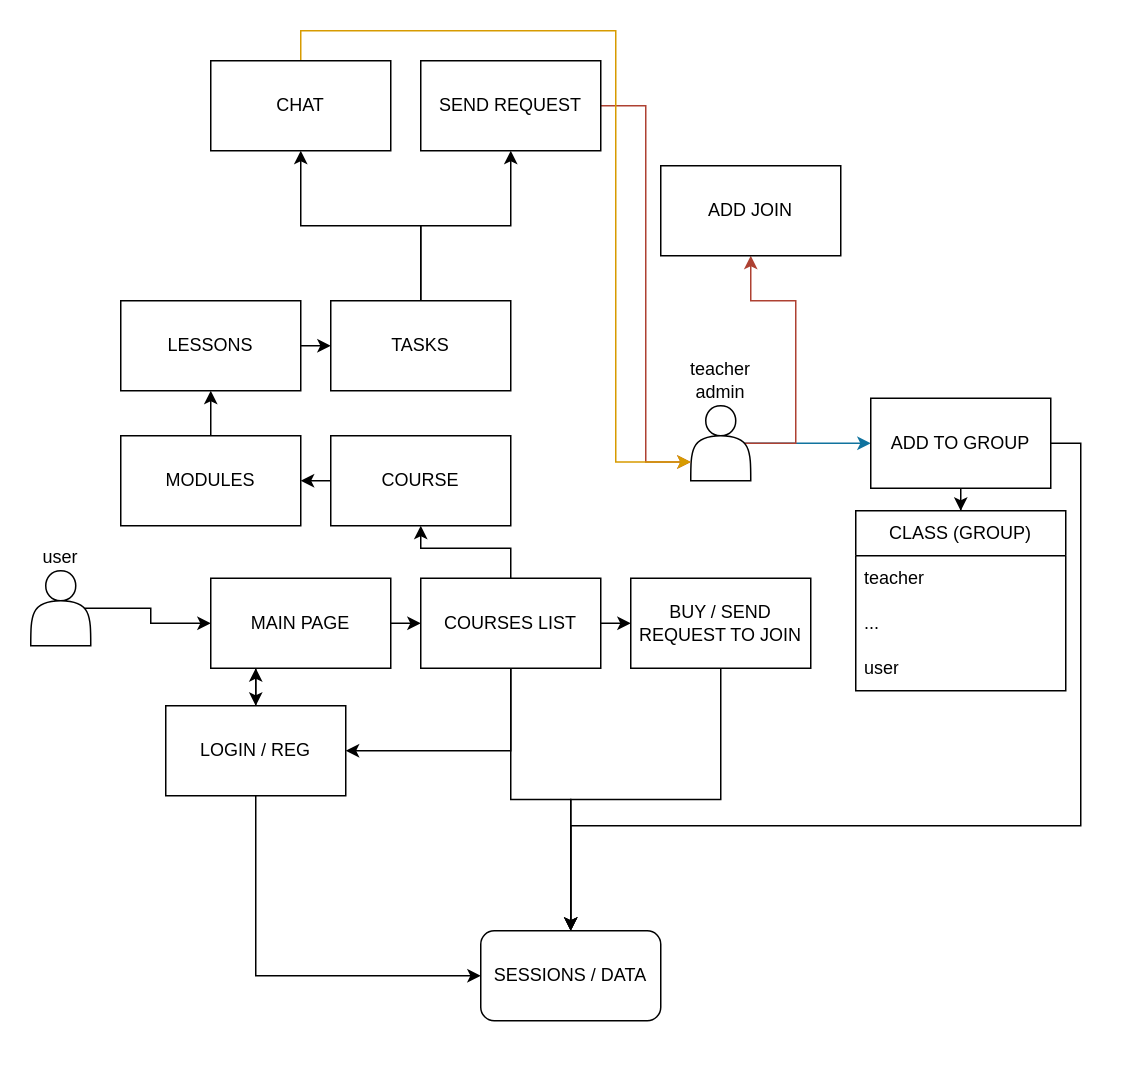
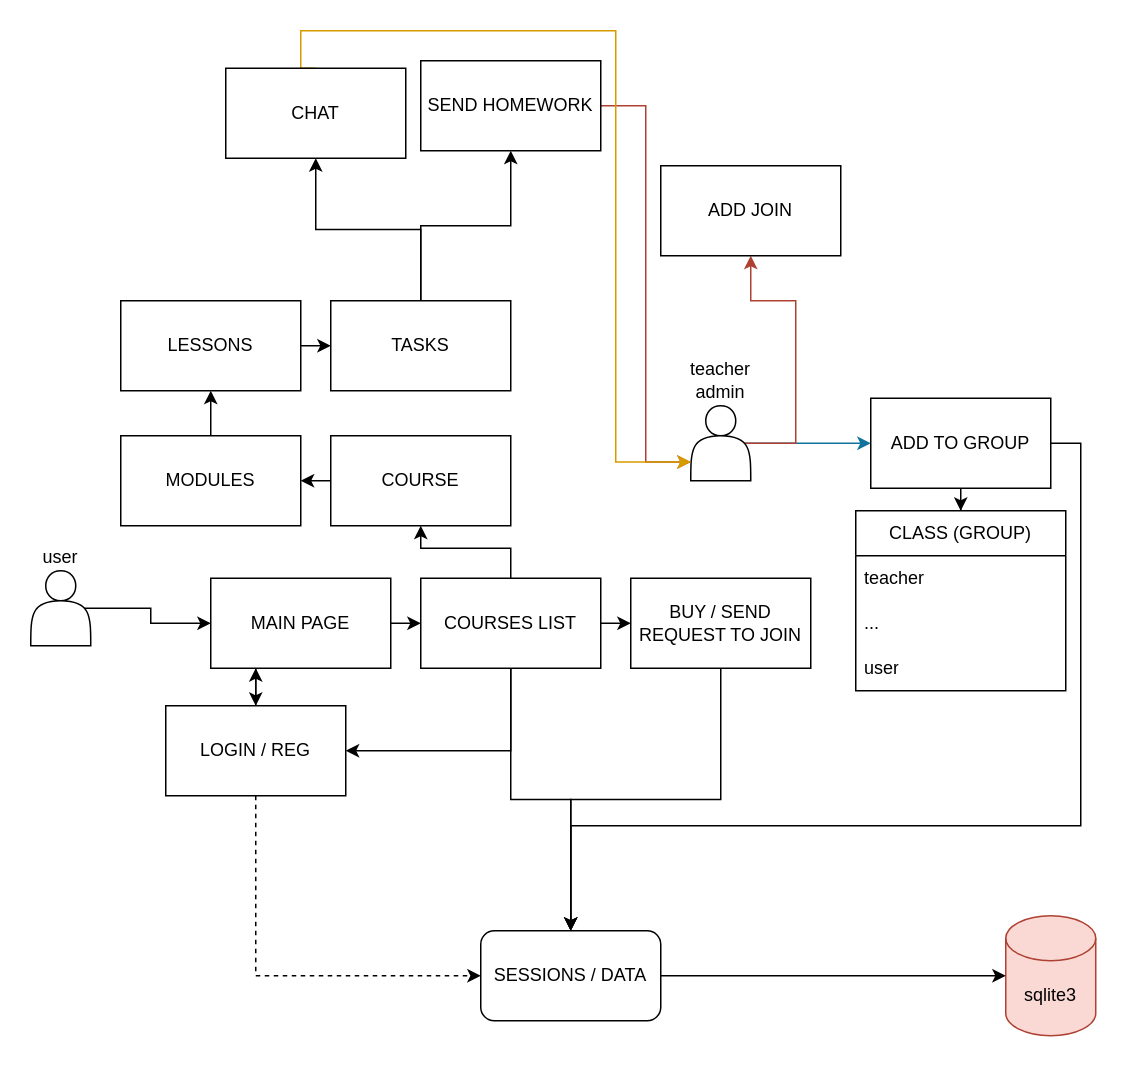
node "CHAT": moved (301, 106) -> (316, 113)
node "SEND REQUEST": label "SEND REQUEST" -> "SEND HOMEWORK"
edge "LOGIN / REG" -> "SESSIONS / DATA": style solid -> dashed
edge "SESSIONS / DATA" -> "sqlite3": added
node "sqlite3": added
